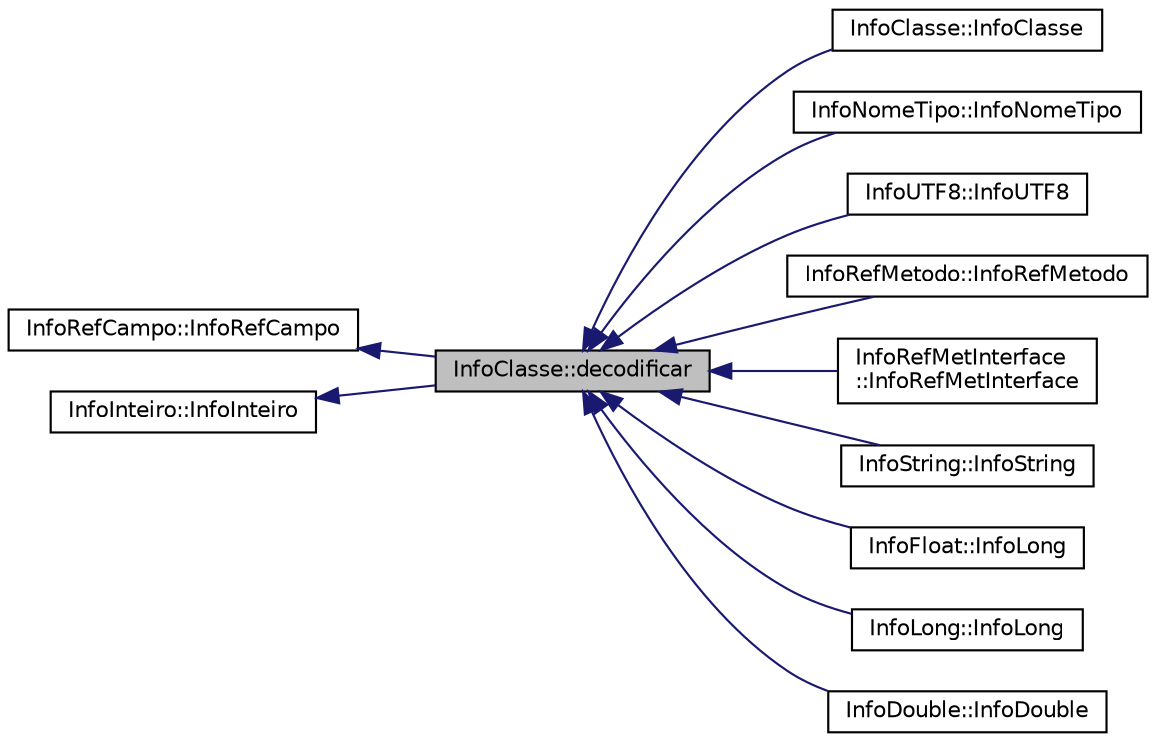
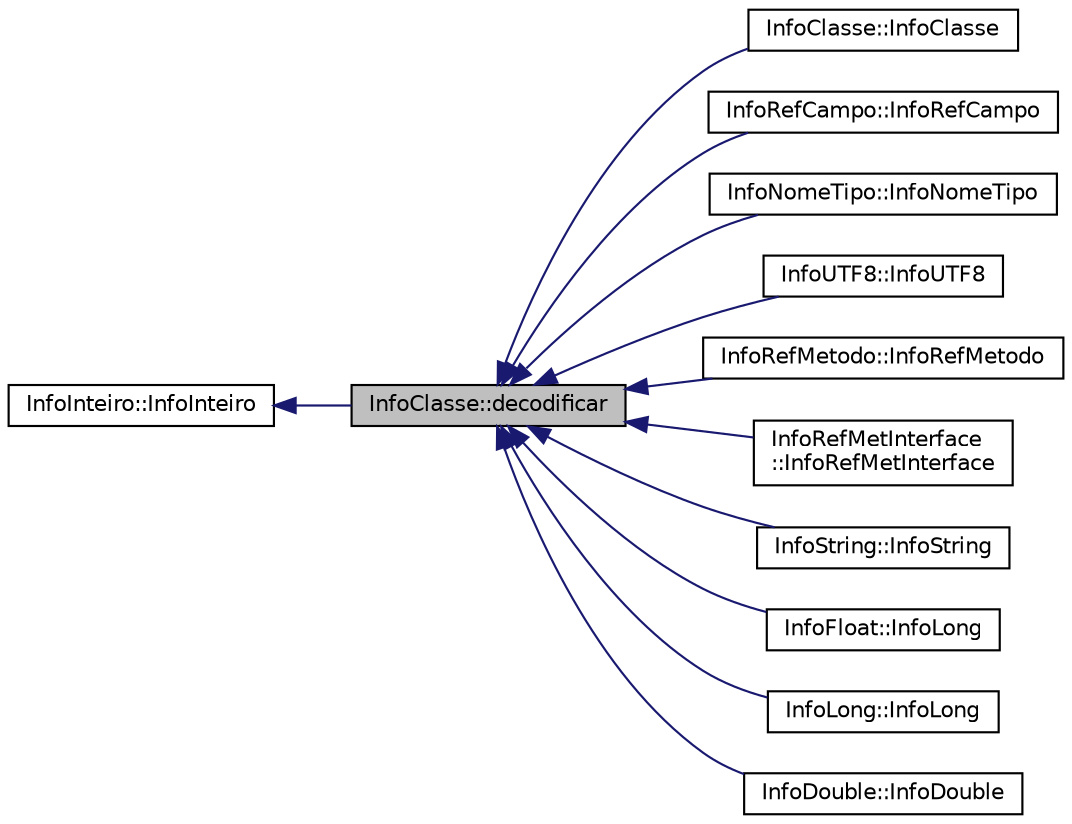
edge "InfoClasse::decodificar" -> "InfoRefCampo::InfoRefCampo": reversed
